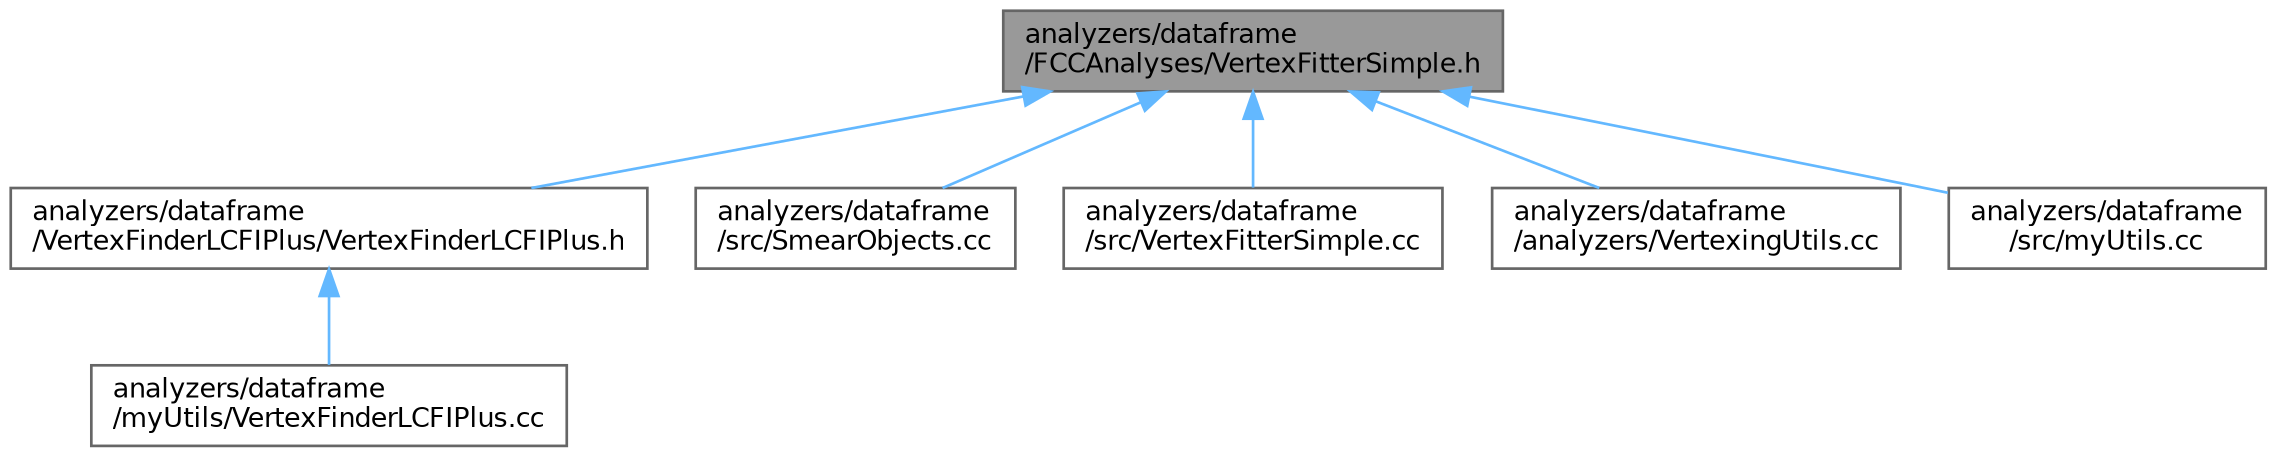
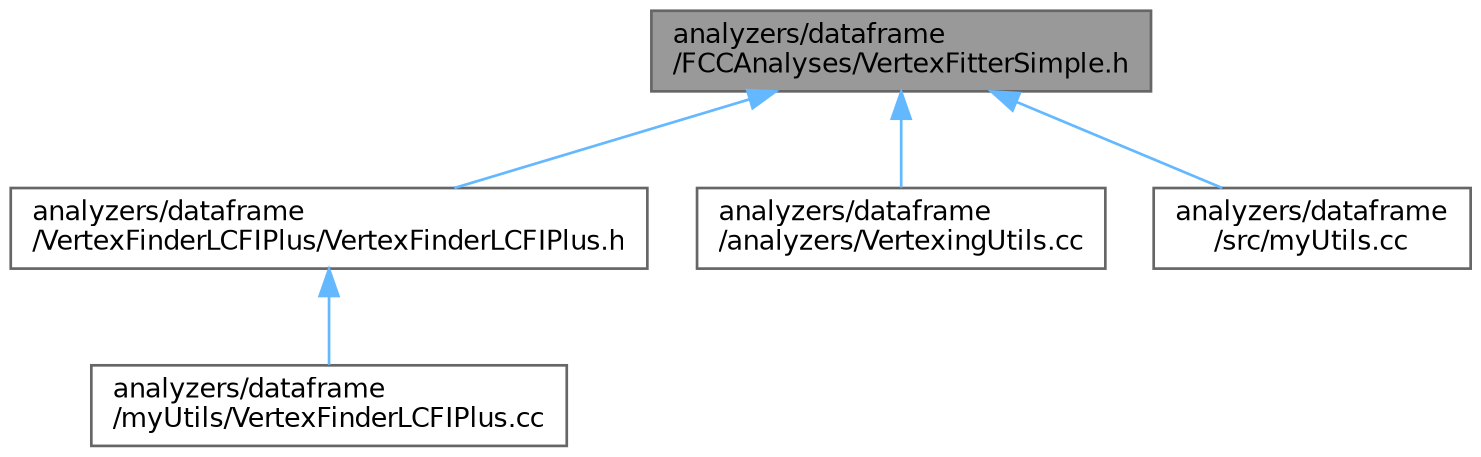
node "analyzers/dataframe /src/SmearObjects.cc": removed
node "analyzers/dataframe /src/VertexFitterSimple.cc": removed
